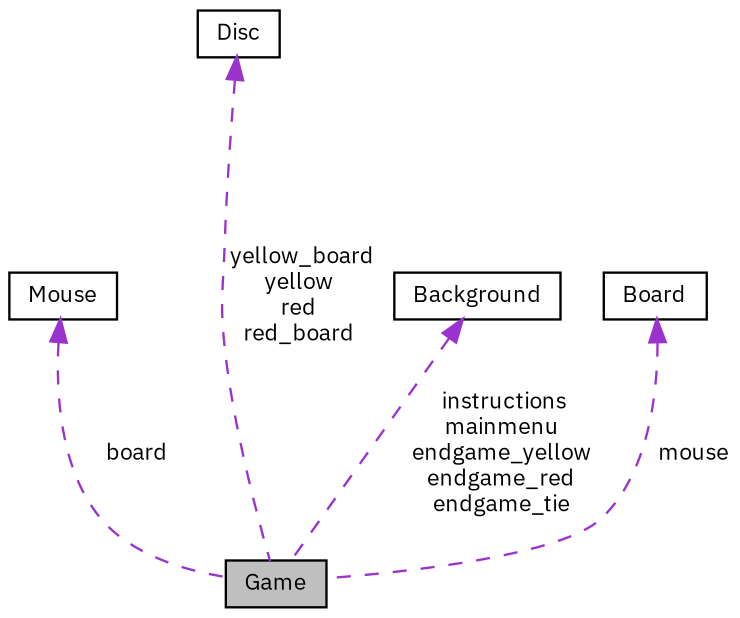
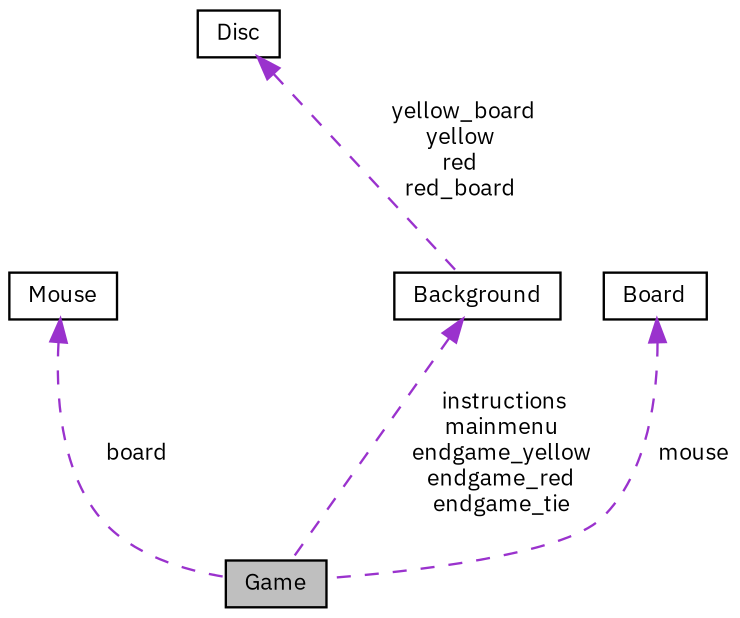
edge "Game" -> "Disc": now "Background" -> "Disc"
